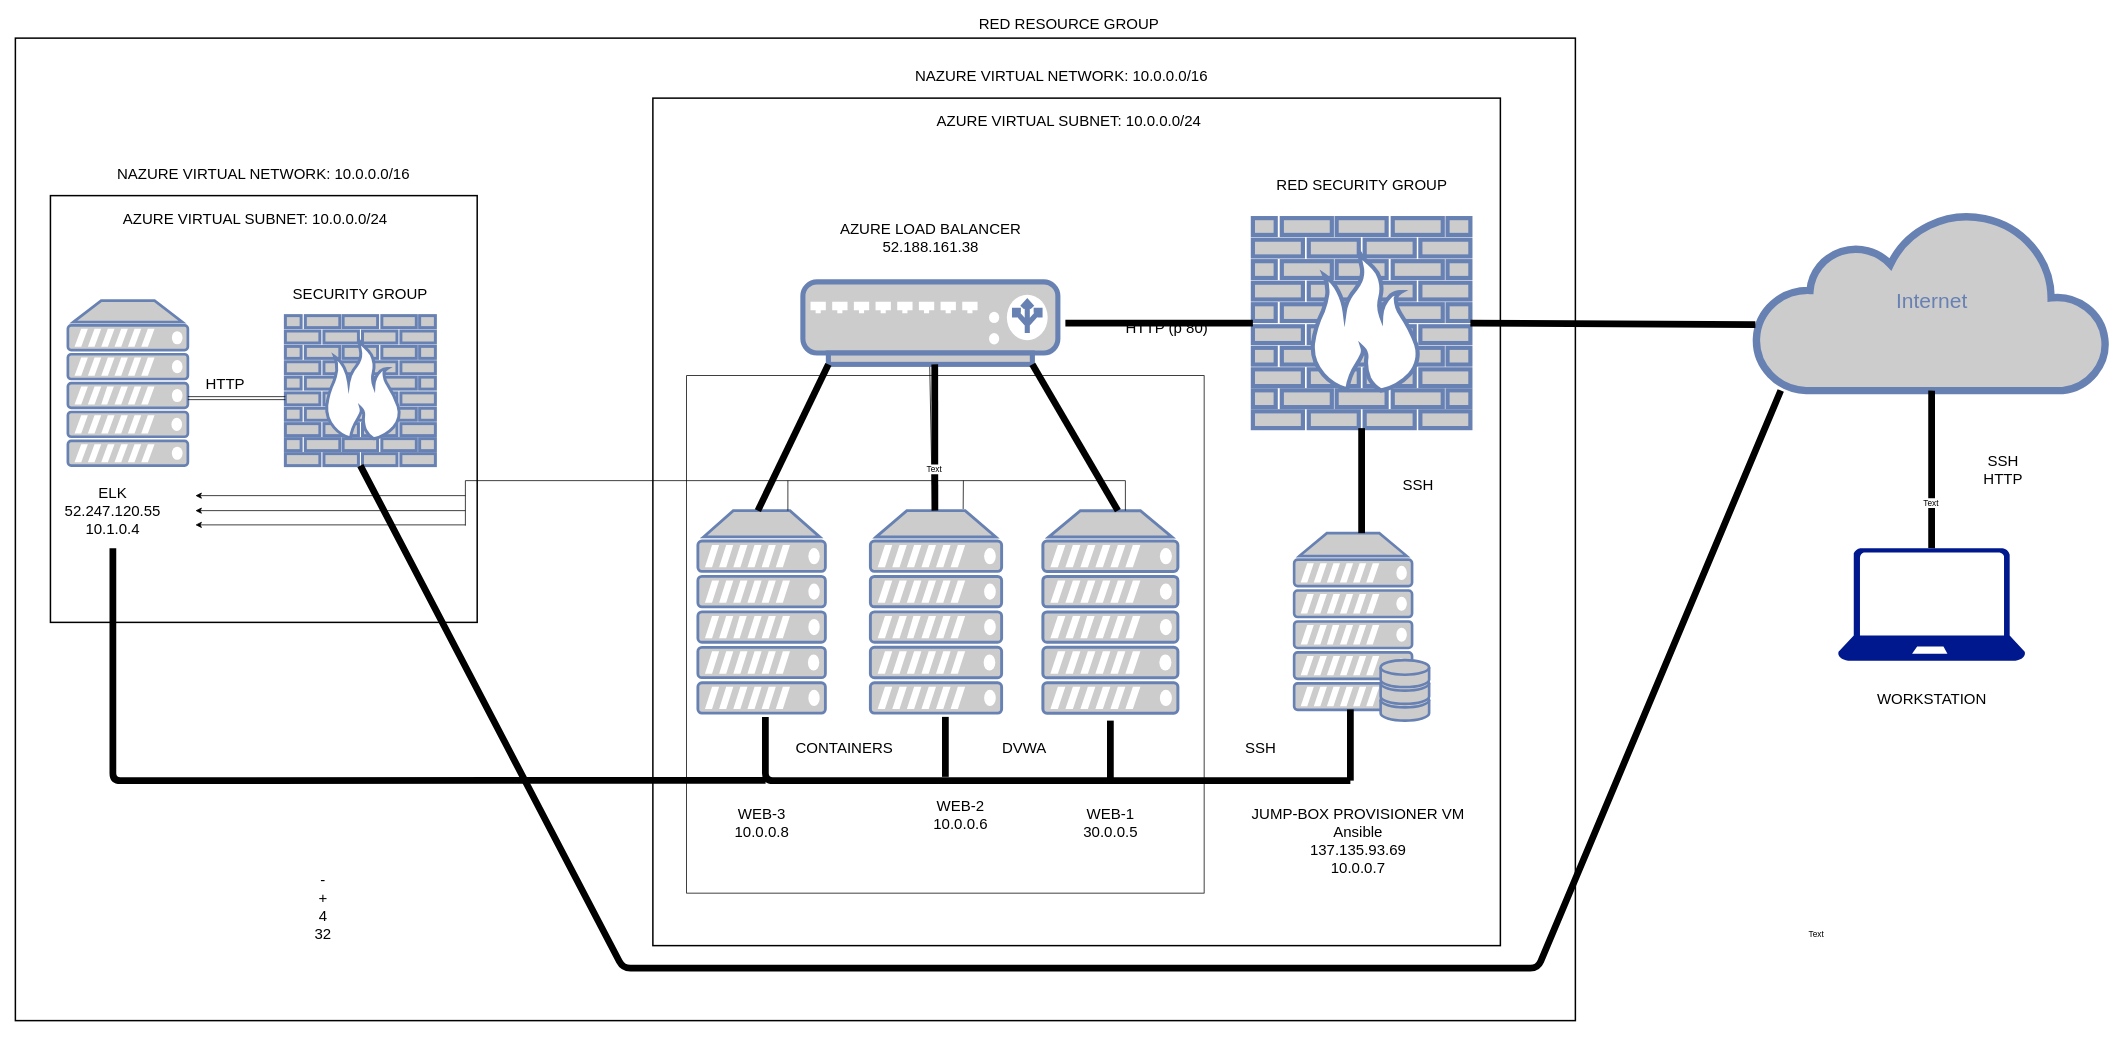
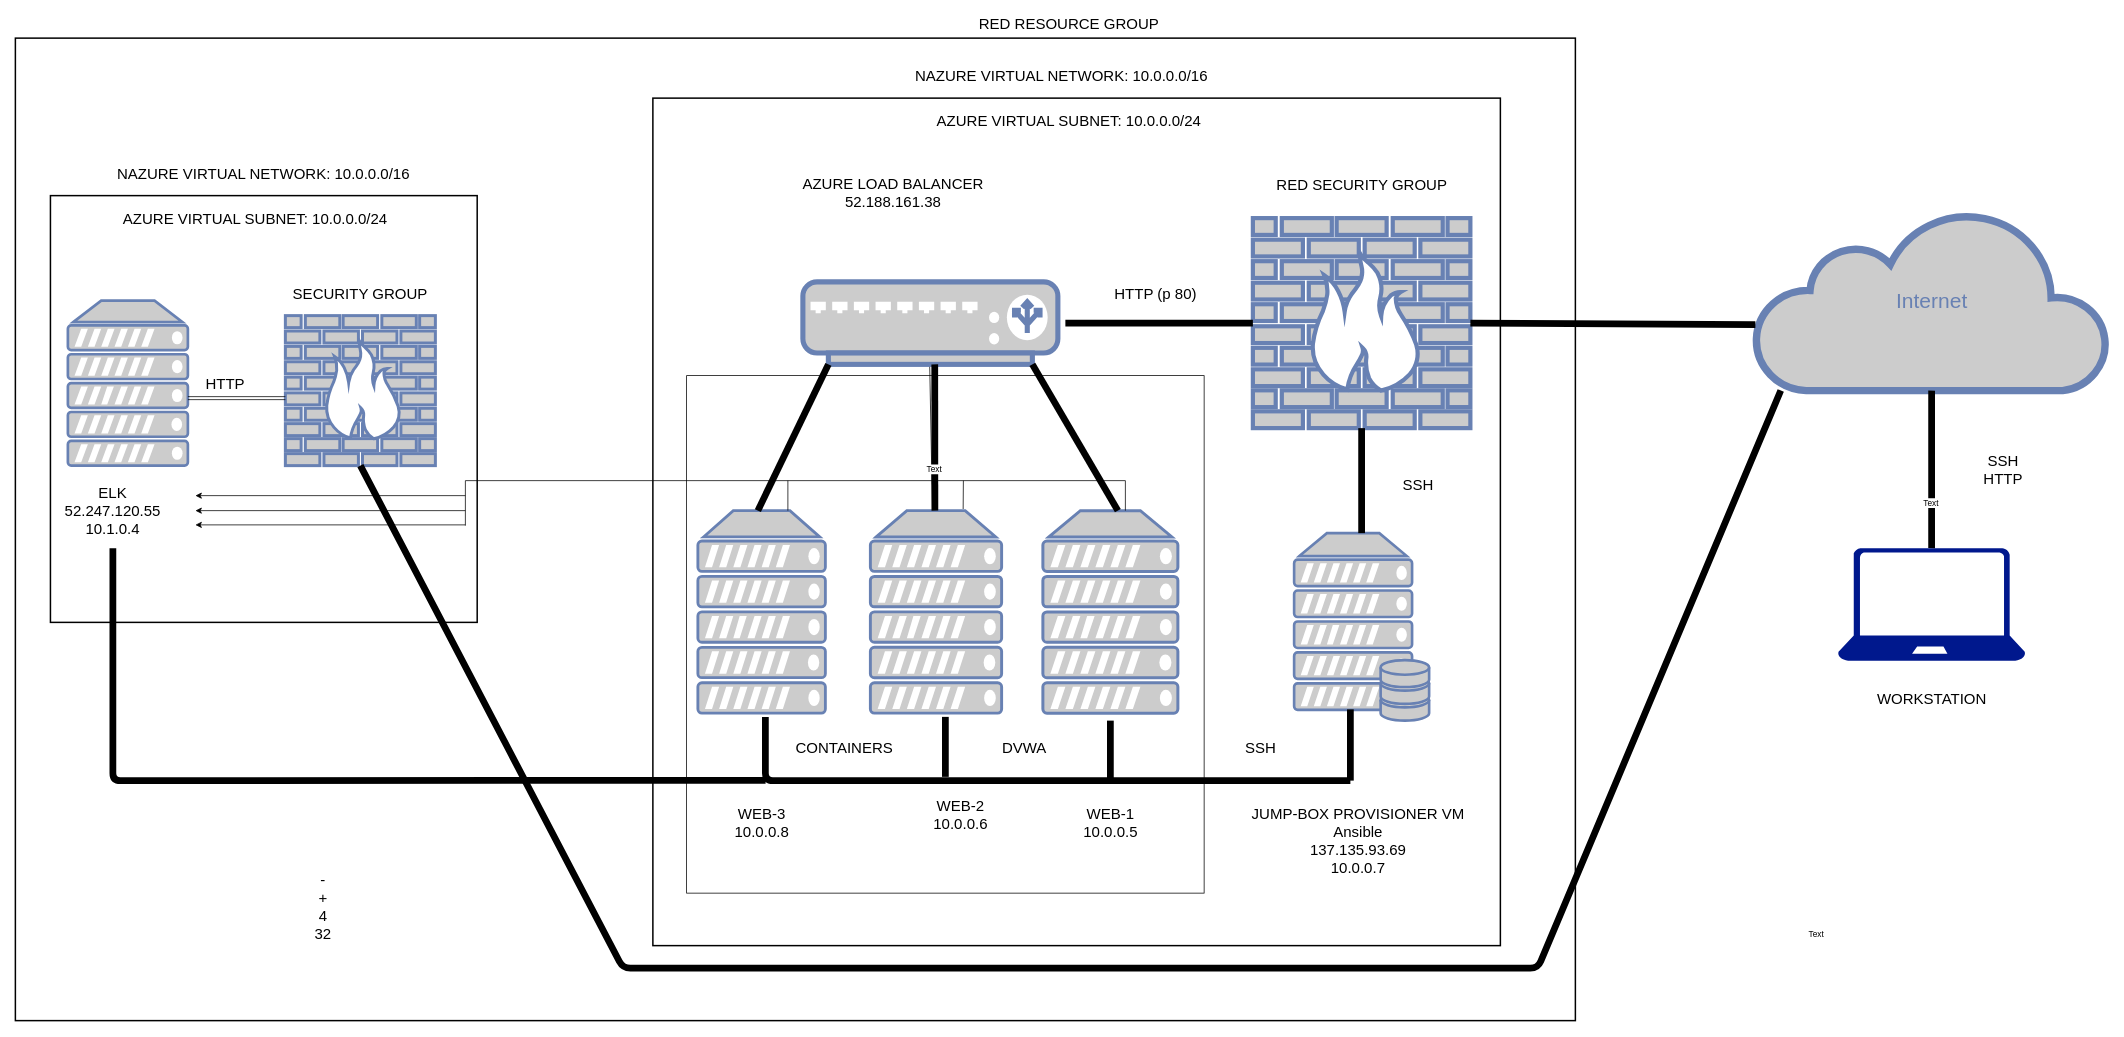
node "AZURE LOAD BALANCER 52.188.161.38": moved (930, 237) -> (893, 192)
node "HTTP (p 80)": moved (1167, 327) -> (1155, 293)
node "WEB-1 30.0.0.5": label "WEB-1 30.0.0.5" -> "WEB-1 10.0.0.5"
